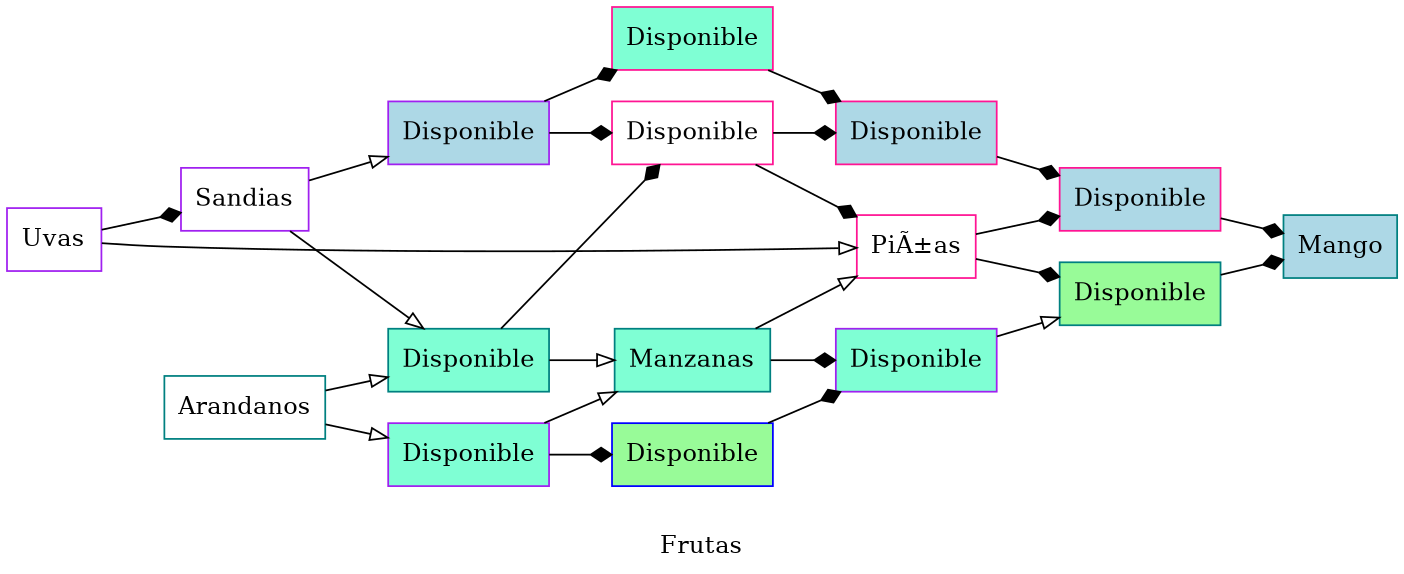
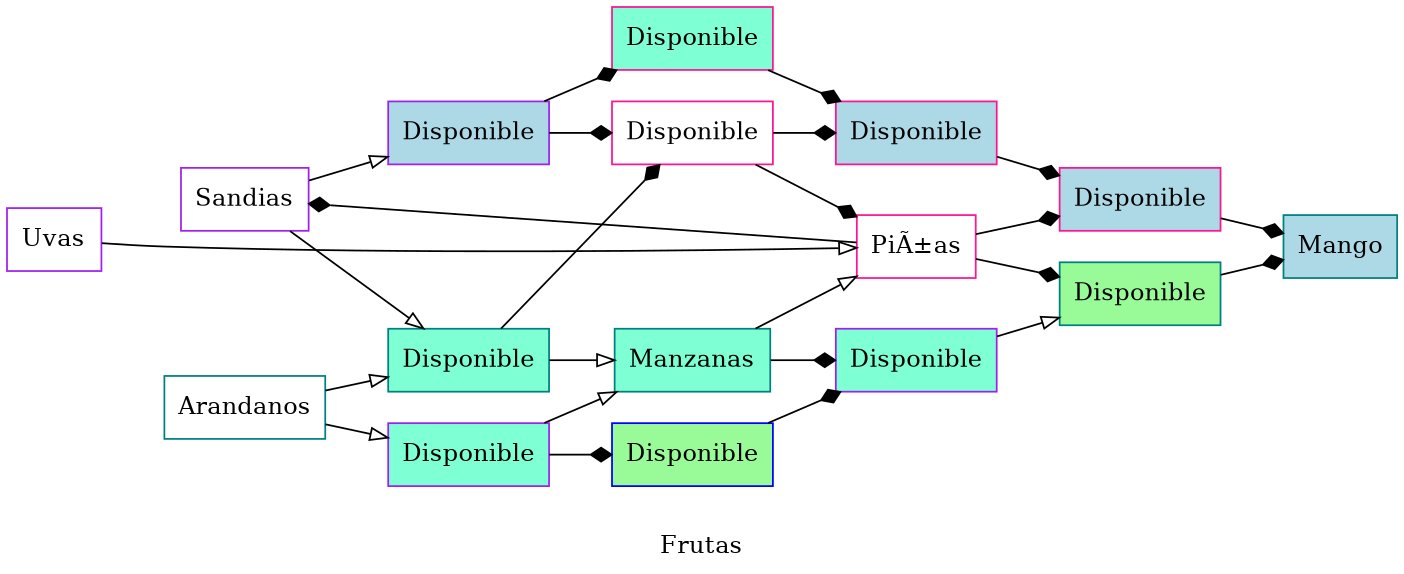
edge "Uvas" -> "Sandias": now "PiÃ±as" -> "Sandias"
